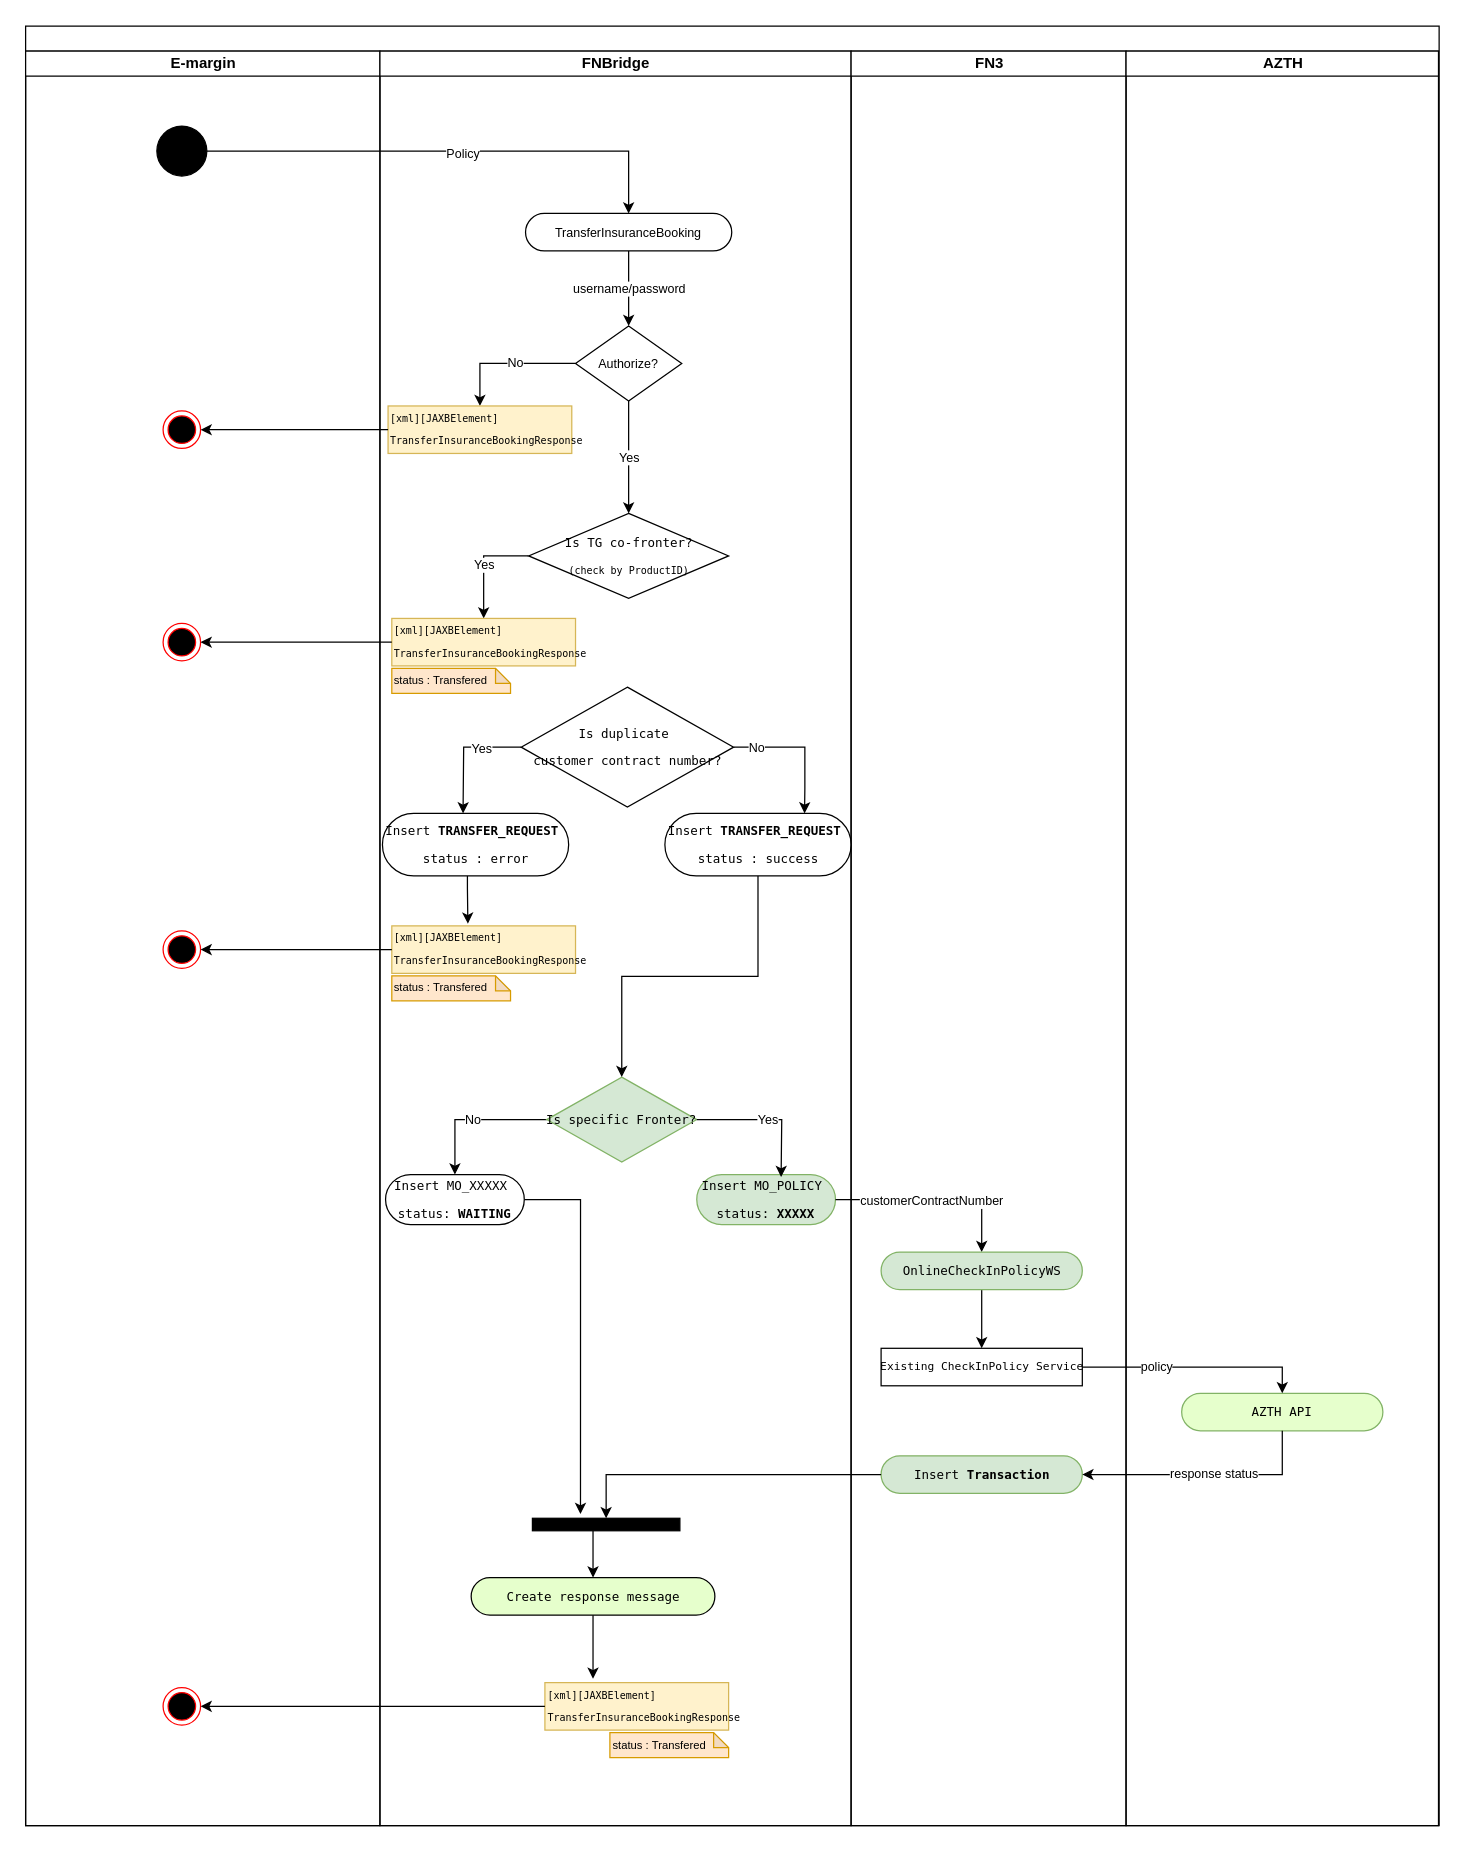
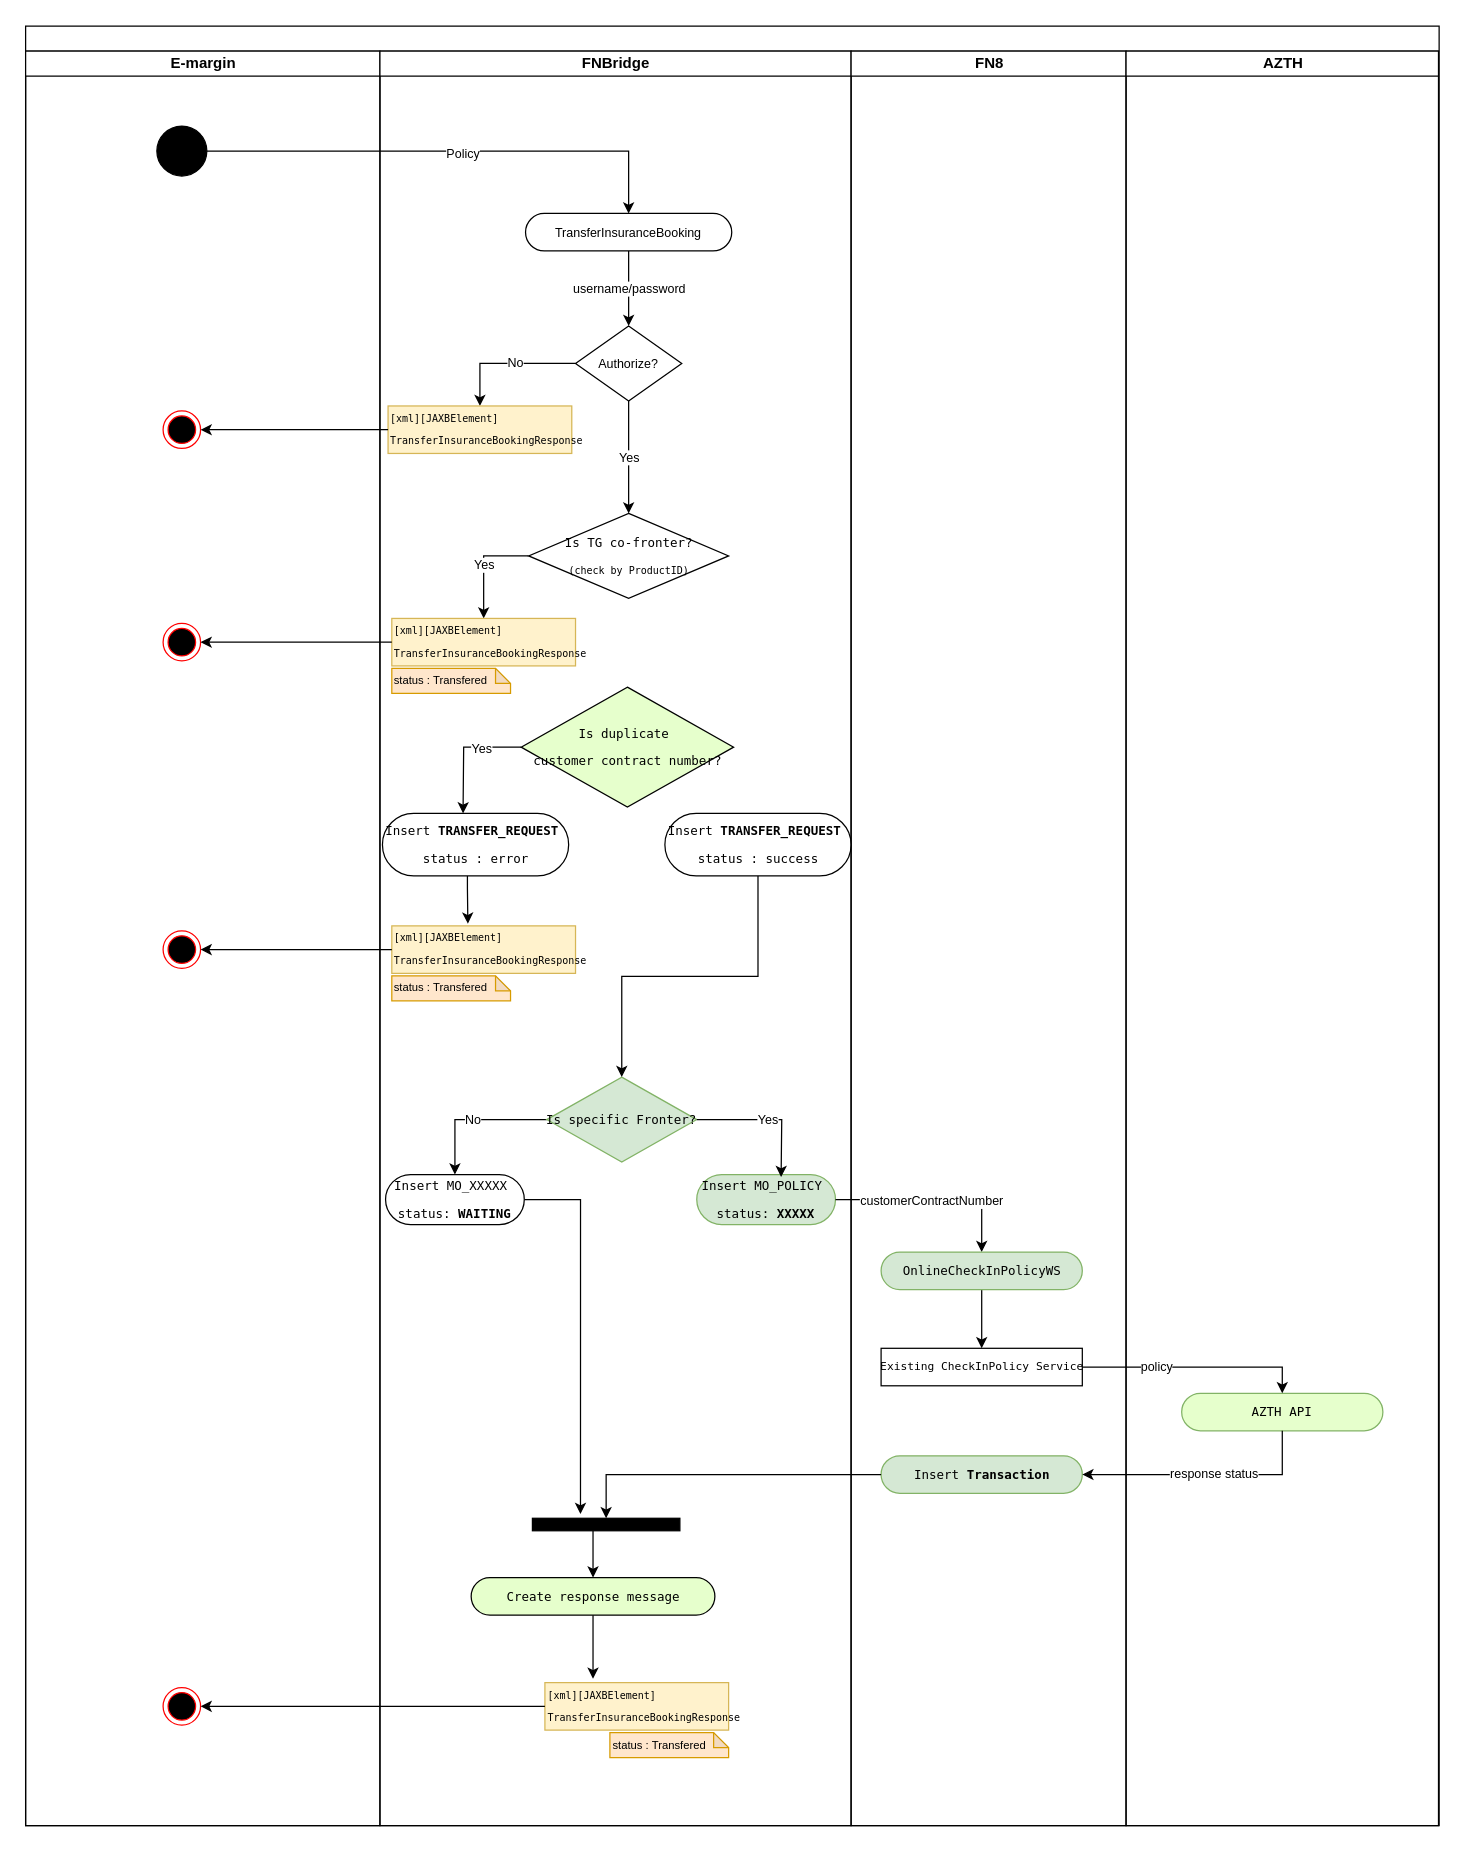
node "FN3": label "FN3" -> "FN8"
node "Is duplicate customer contract number?": fillcolor #ffffff -> #e6ffcc
edge "Is duplicate customer contract number?" -> "Insert TRANSFER_REQUEST status : success": removed, label "No"
